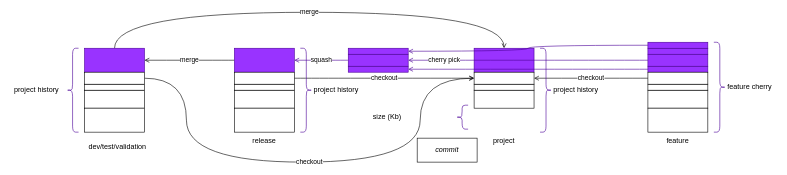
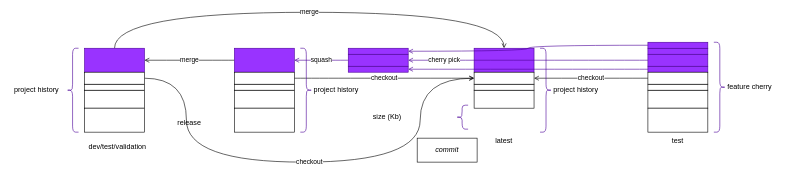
node "release": moved (264, 141) -> (189, 123)
node "project": label "project" -> "latest"
node "feature": label "feature" -> "test"
